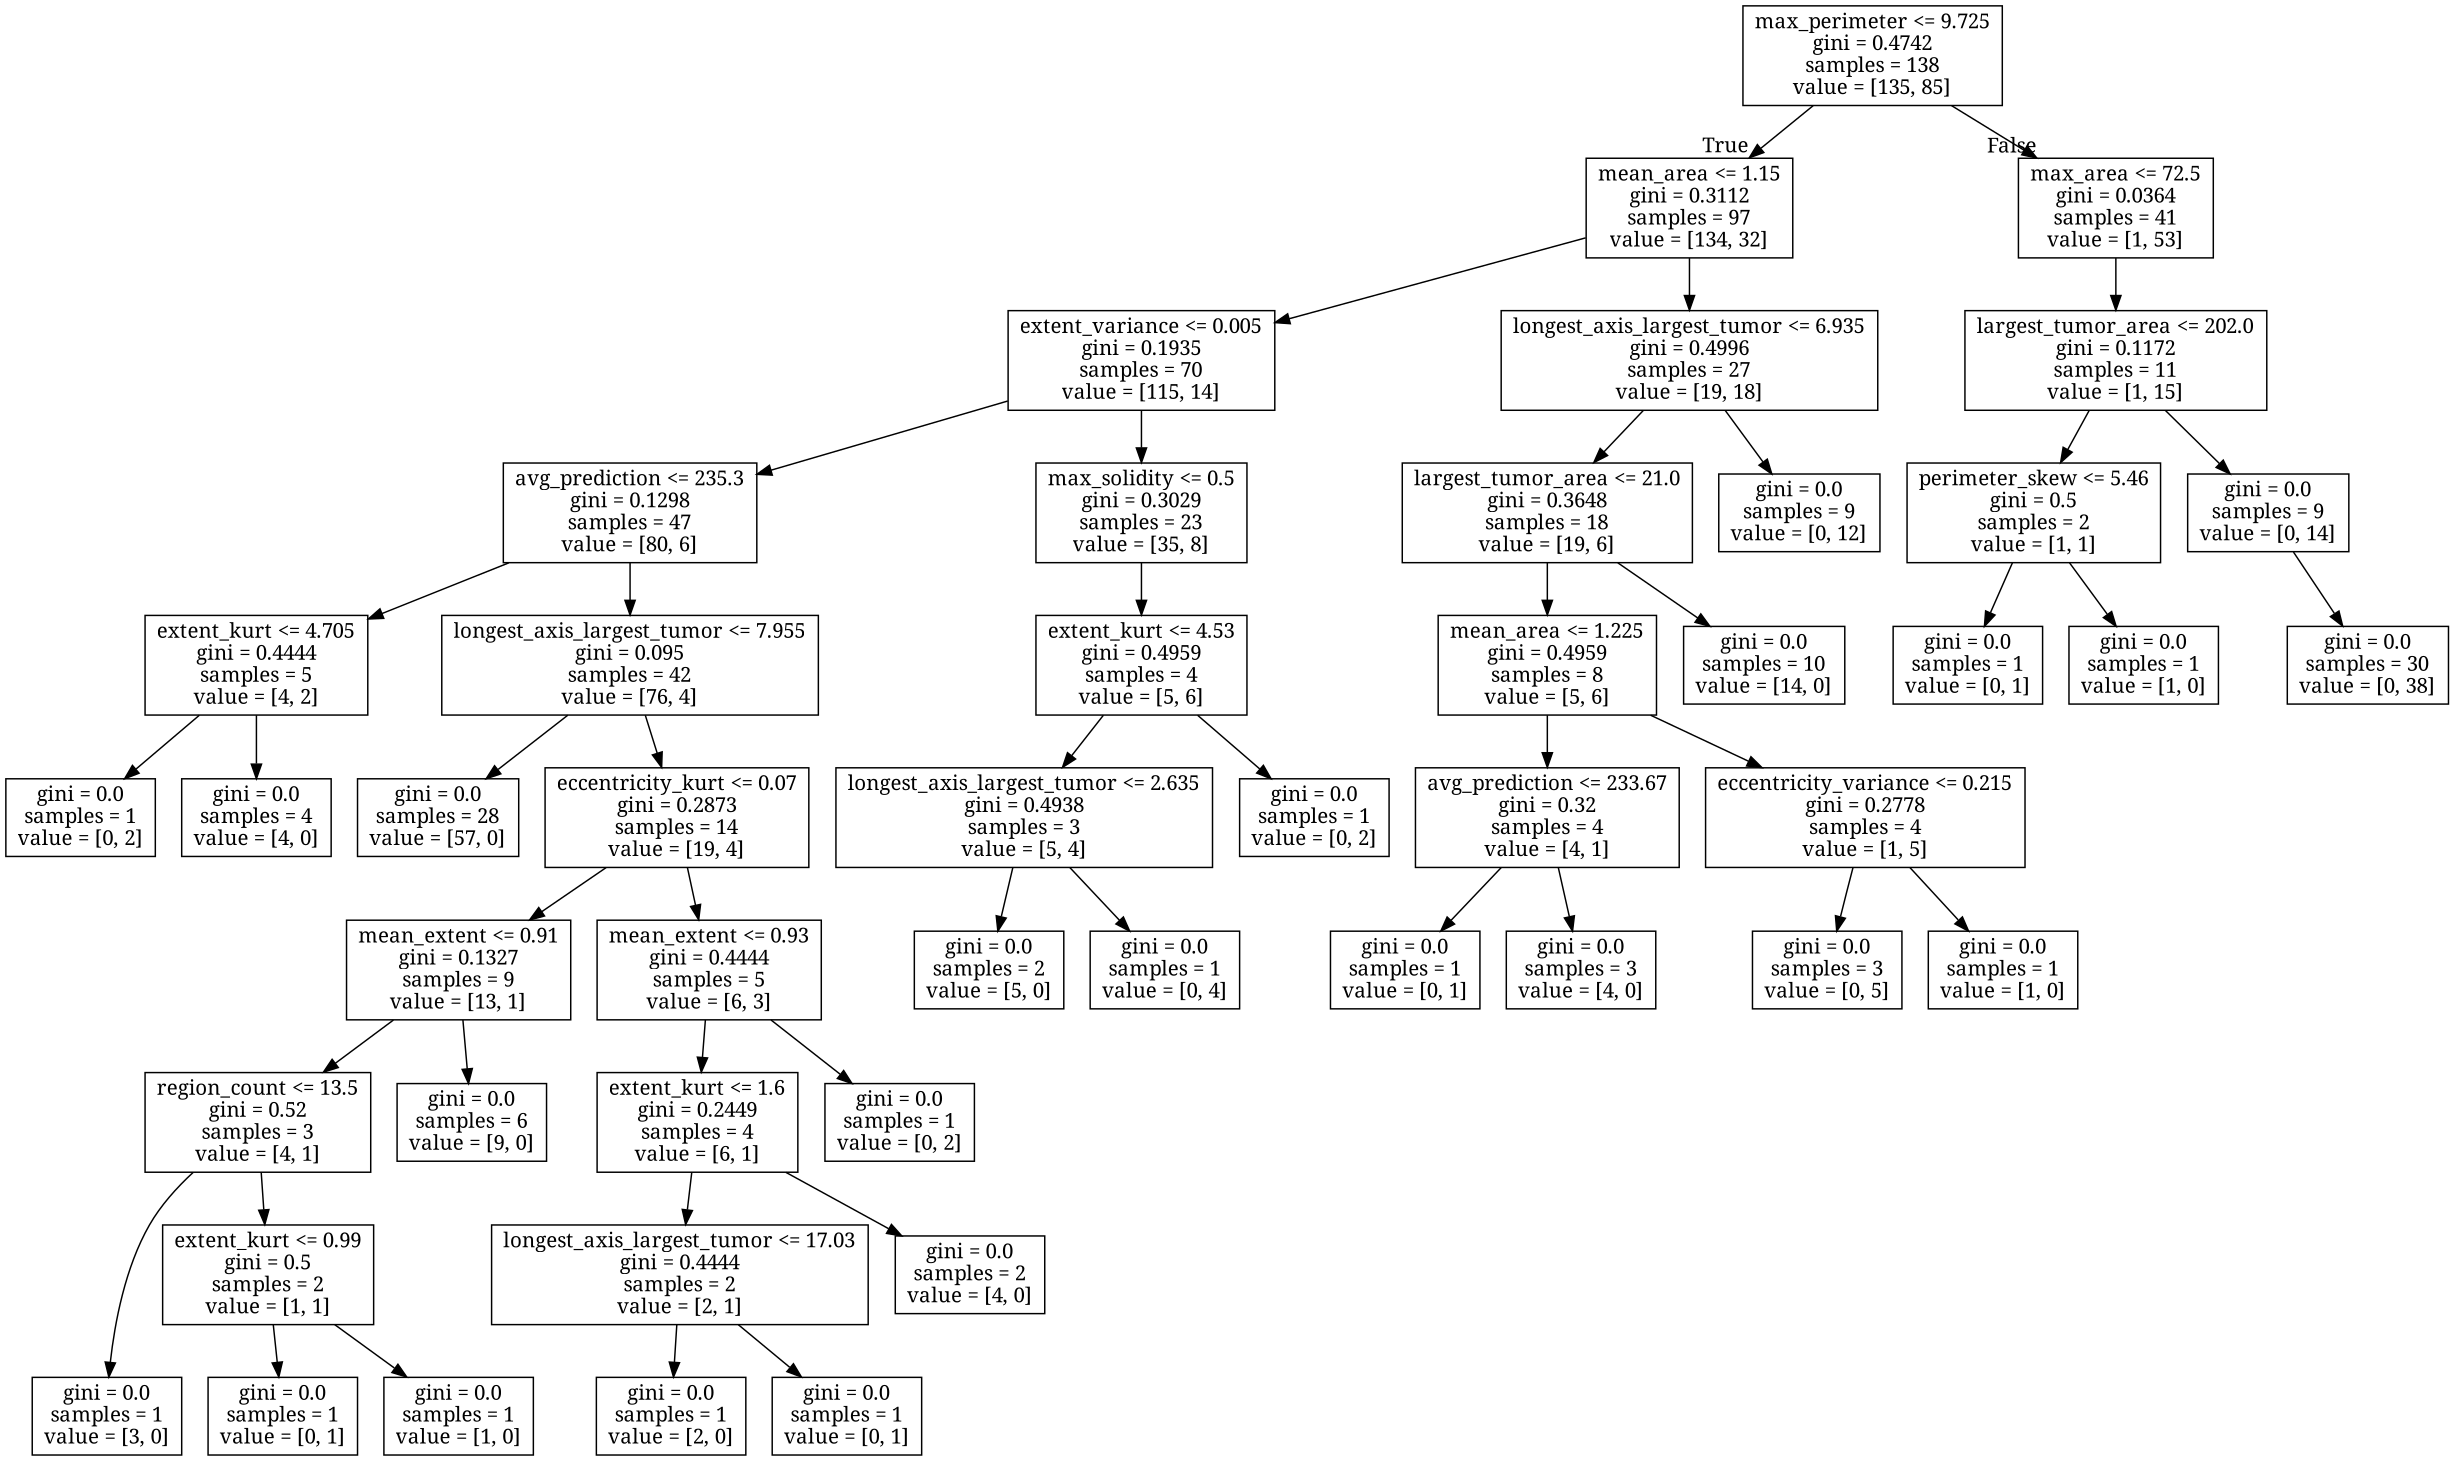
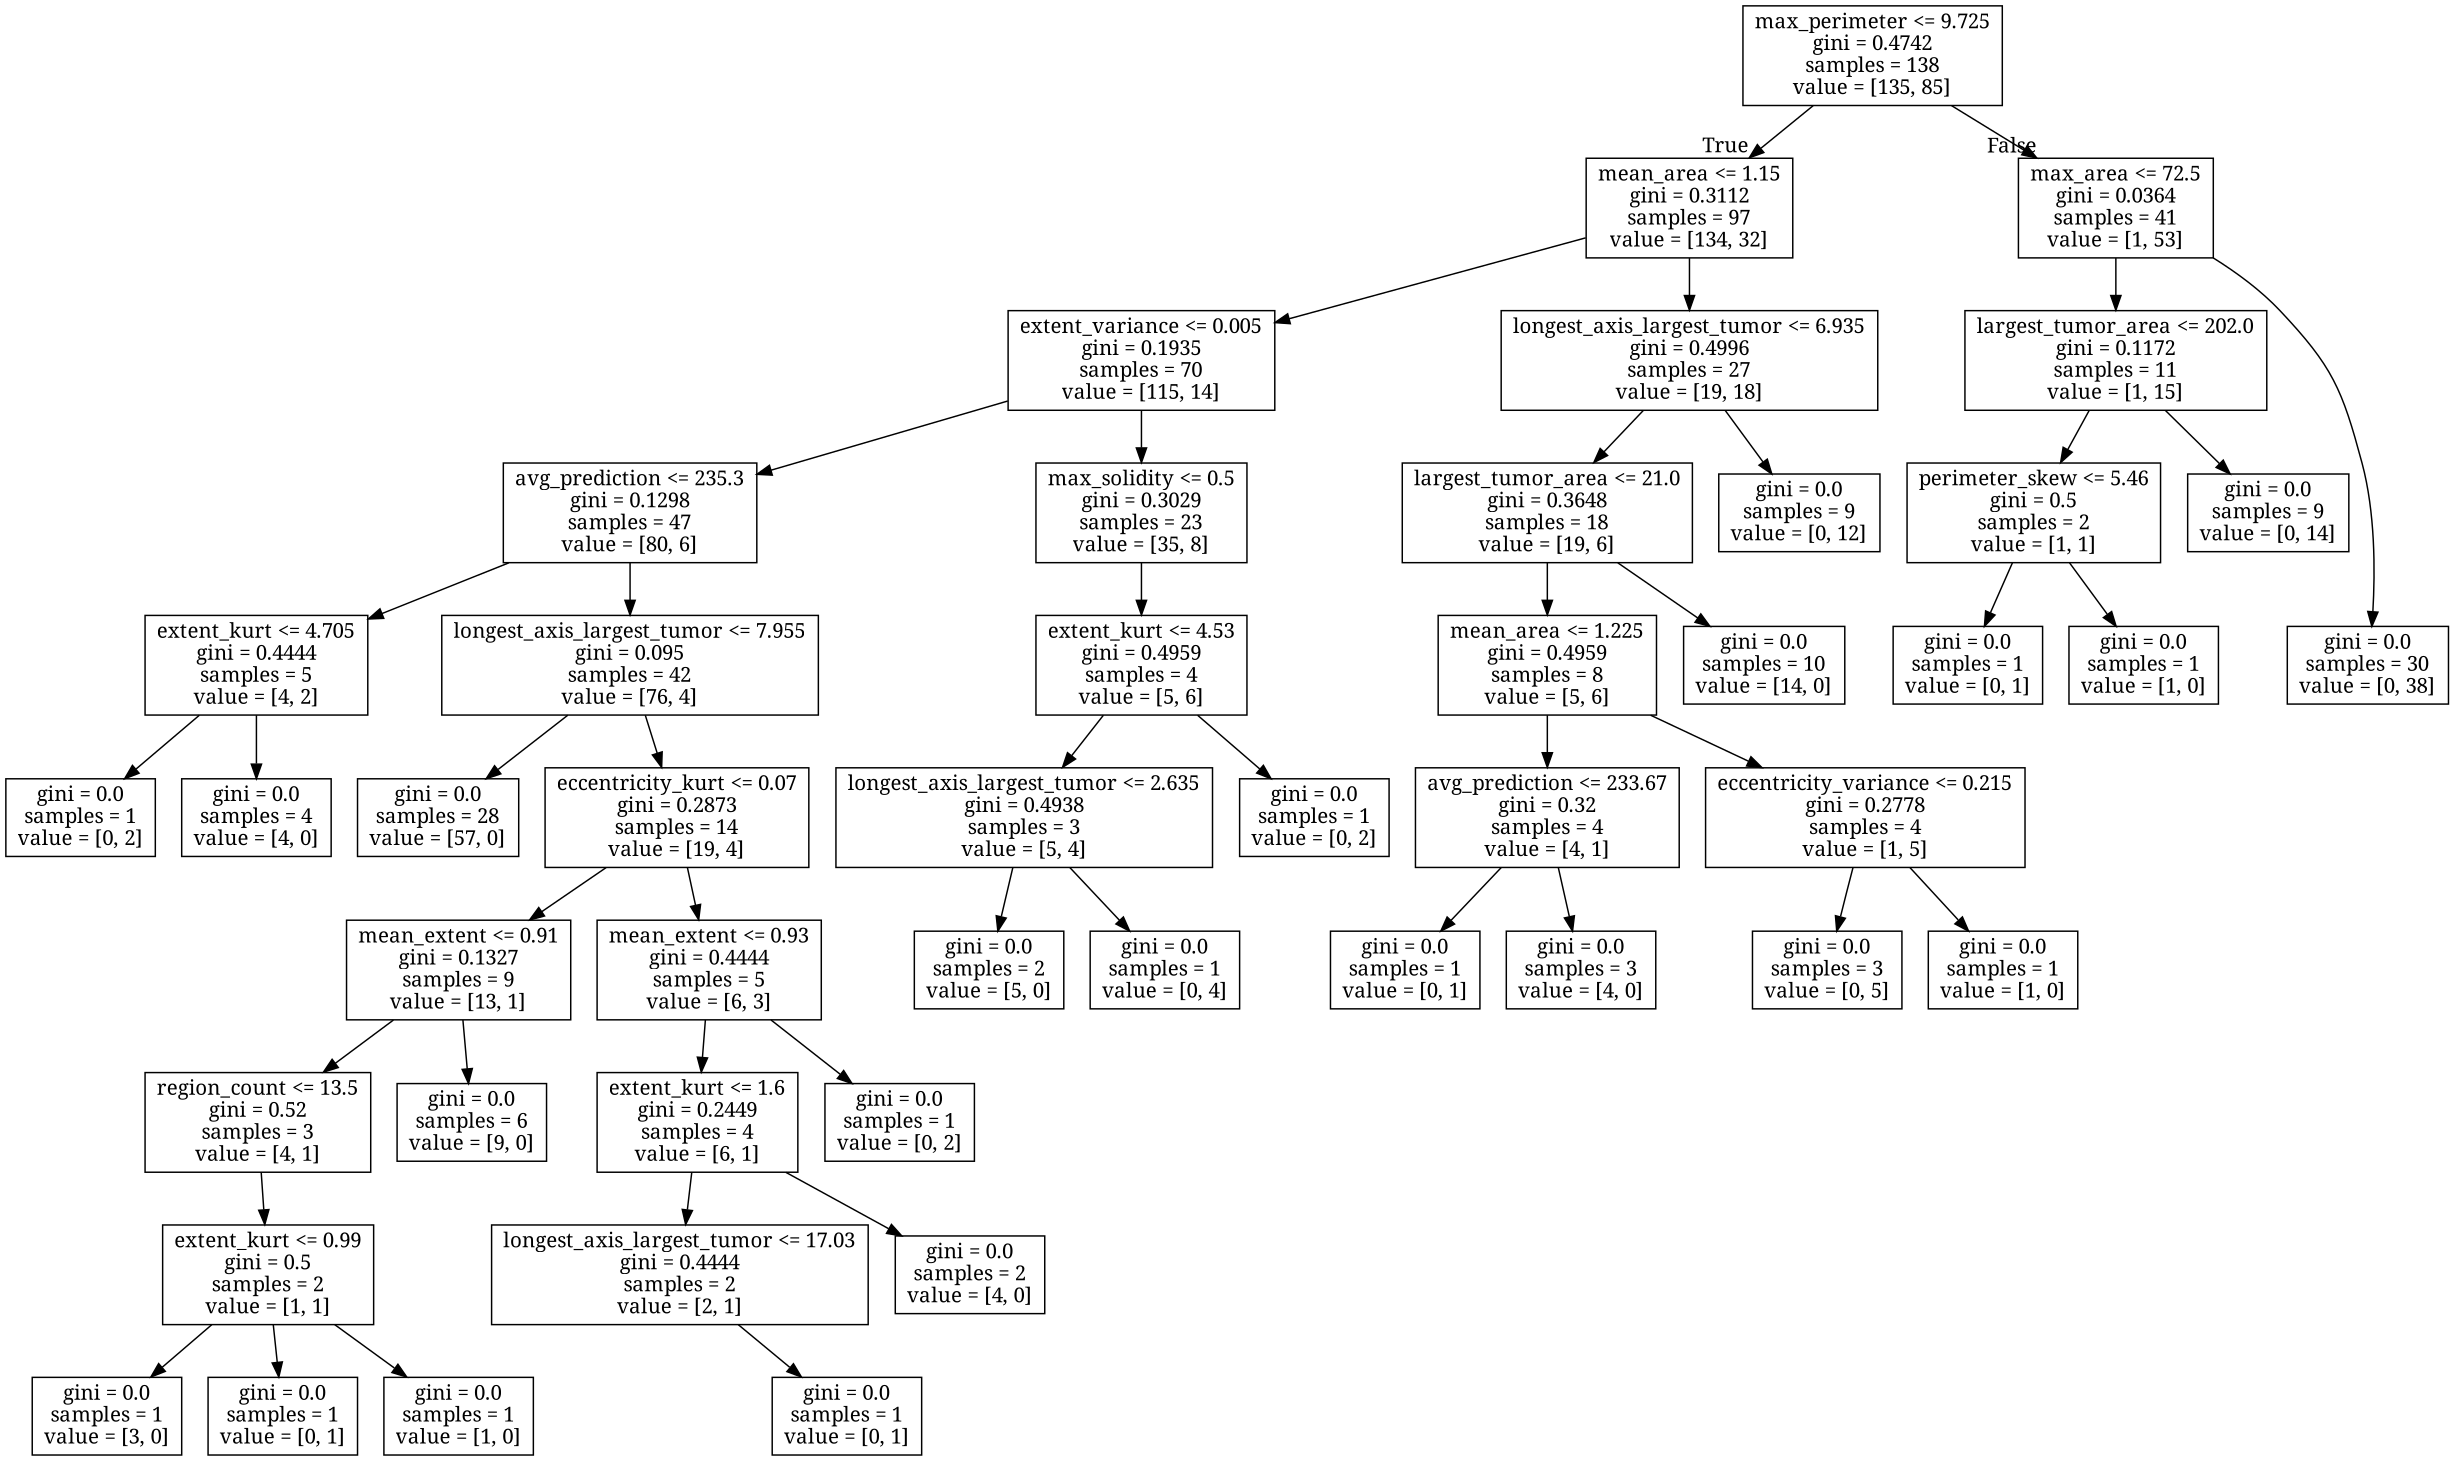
edge "gini = 0.0 samples = 9 value = [0, 14]" -> "gini = 0.0 samples = 30 value = [0, 38]": now "max_area <= 72.5 gini = 0.0364 samples = 41 value = [1, 53]" -> "gini = 0.0 samples = 30 value = [0, 38]"
edge "region_count <= 13.5 gini = 0.52 samples = 3 value = [4, 1]" -> "gini = 0.0 samples = 1 value = [3, 0]": now "extent_kurt <= 0.99 gini = 0.5 samples = 2 value = [1, 1]" -> "gini = 0.0 samples = 1 value = [3, 0]"
node "gini = 0.0 samples = 1 value = [2, 0]": removed
